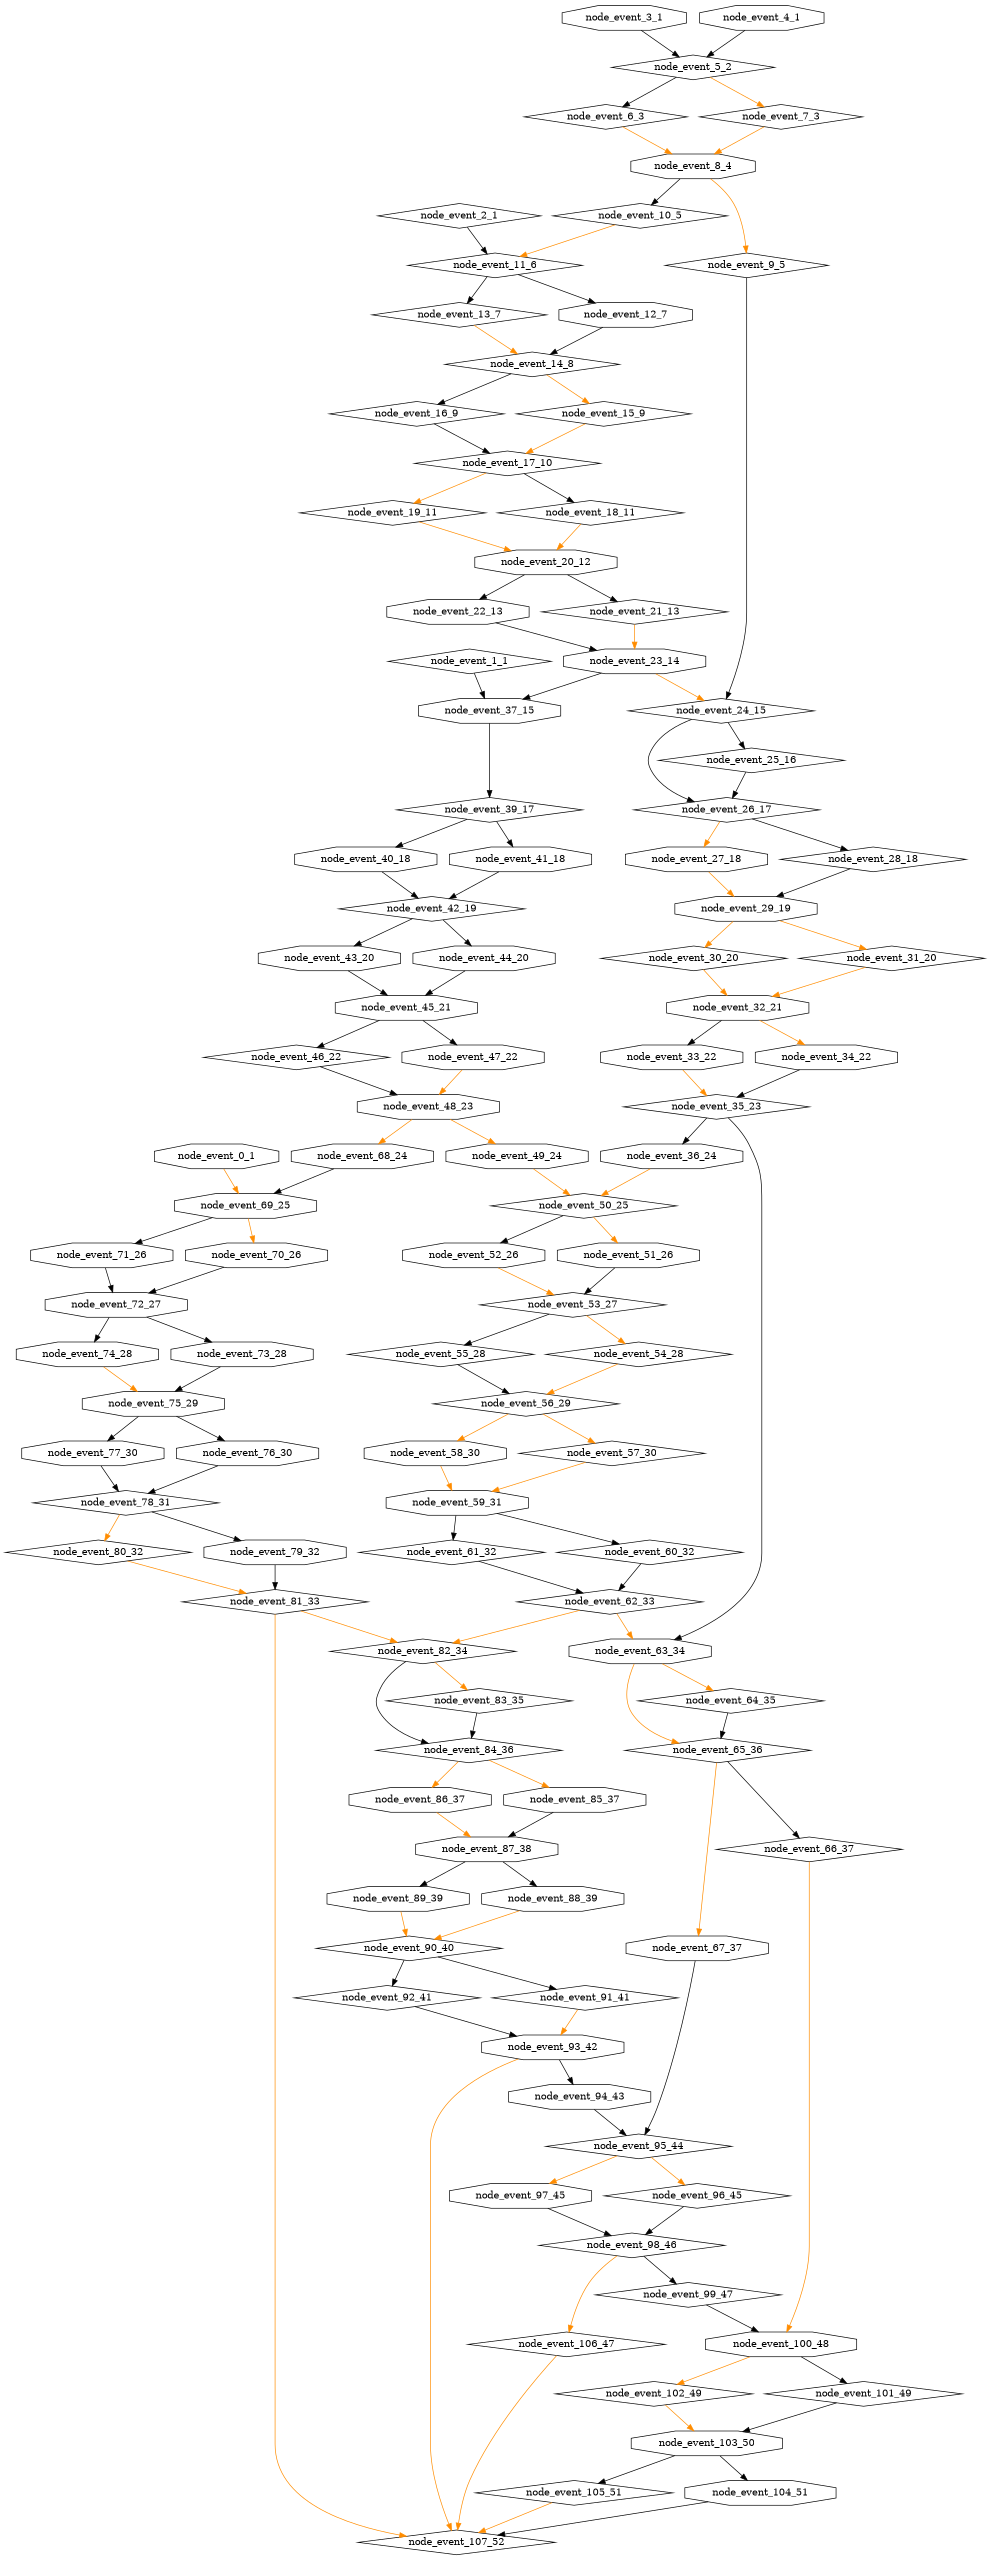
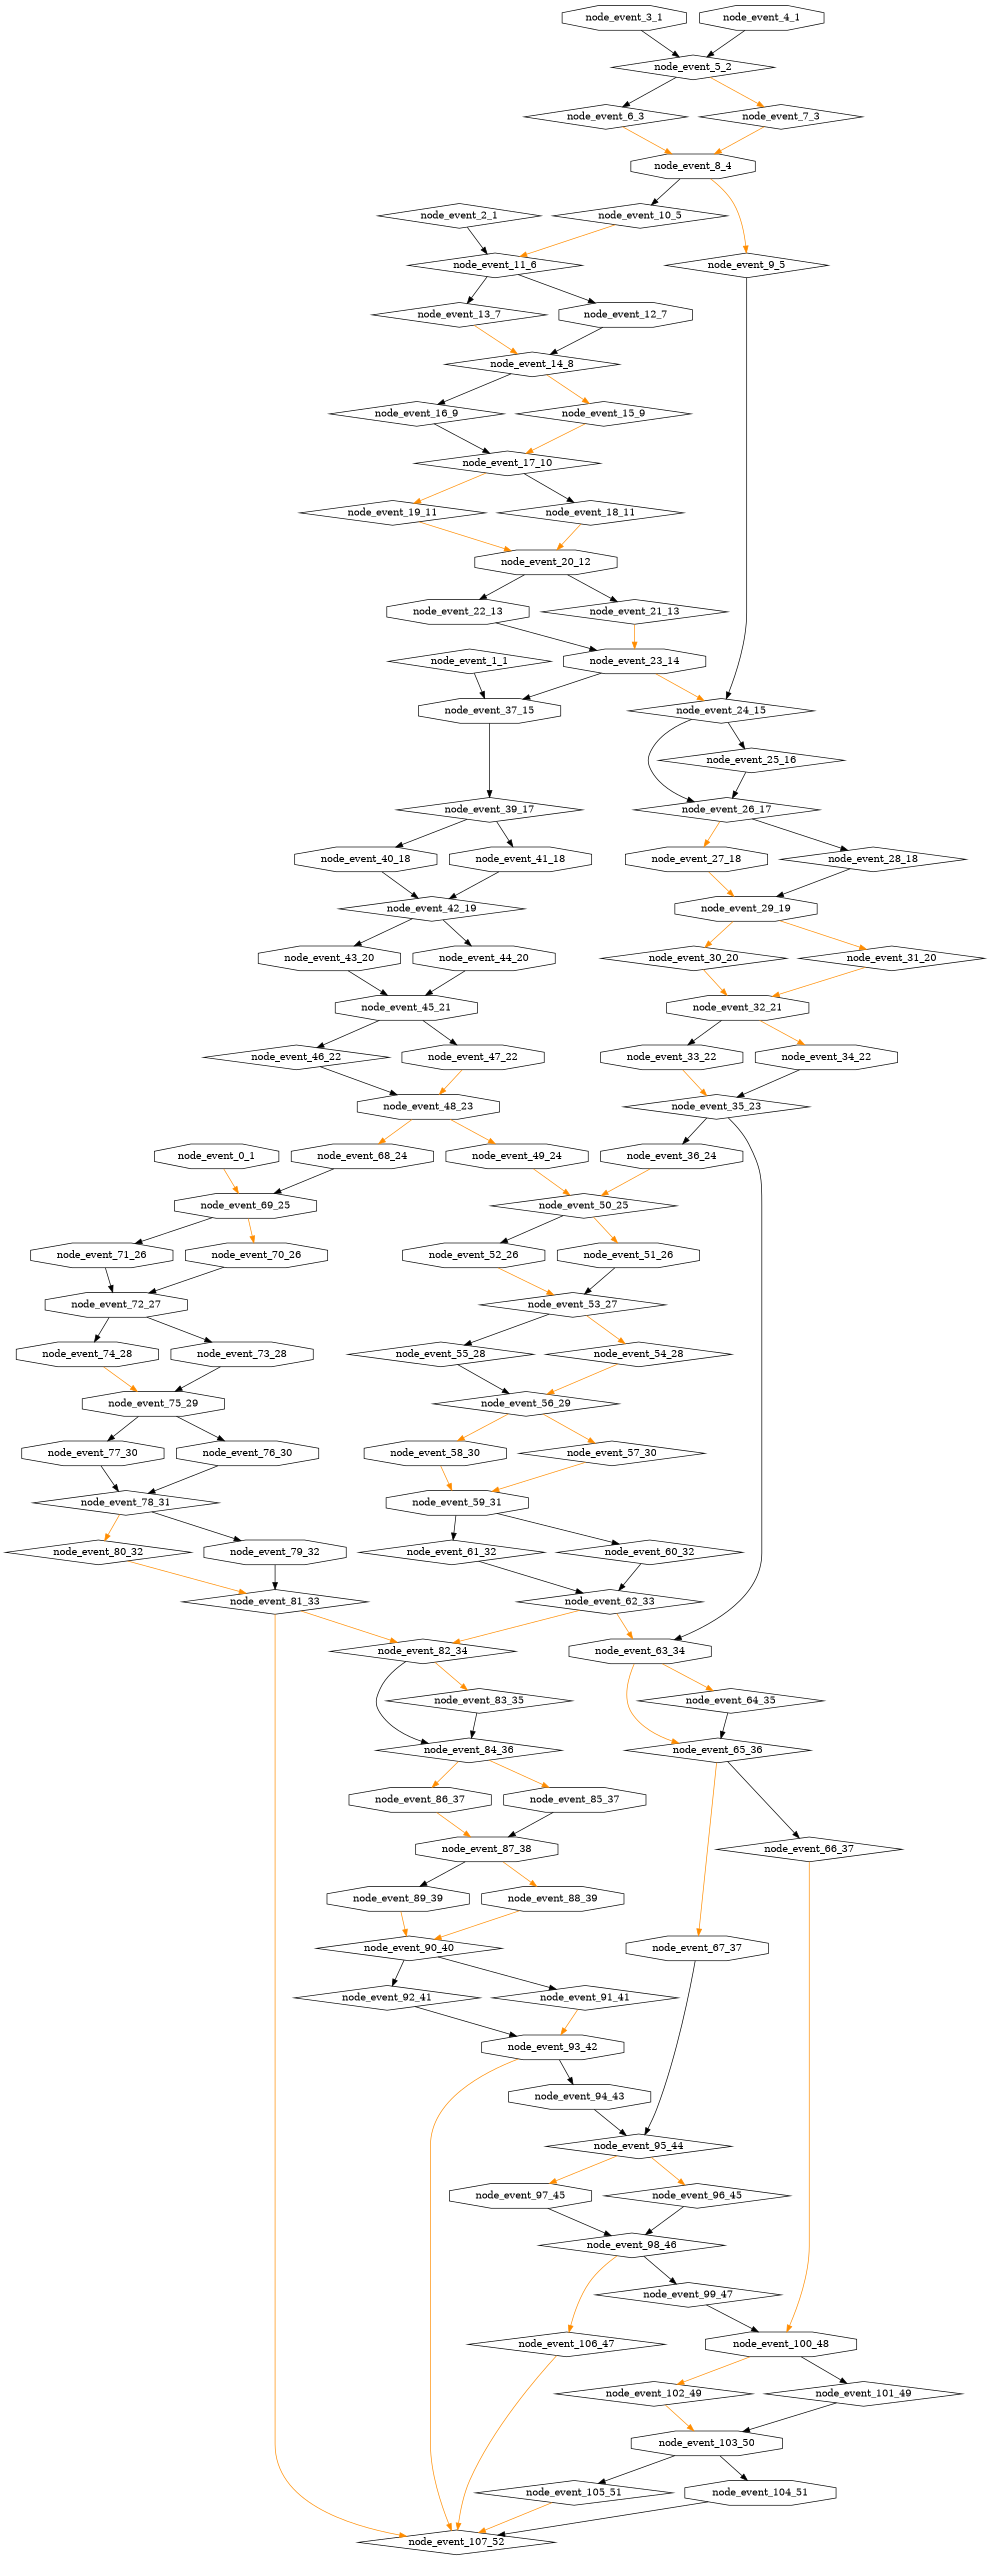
edge "node_event_87_38" -> "node_event_88_39": color black -> darkorange
